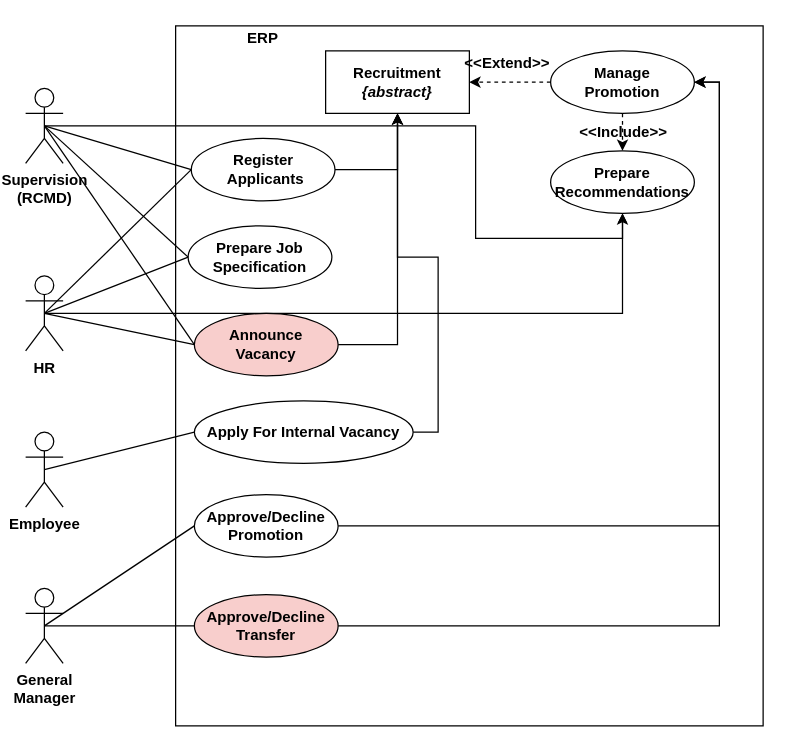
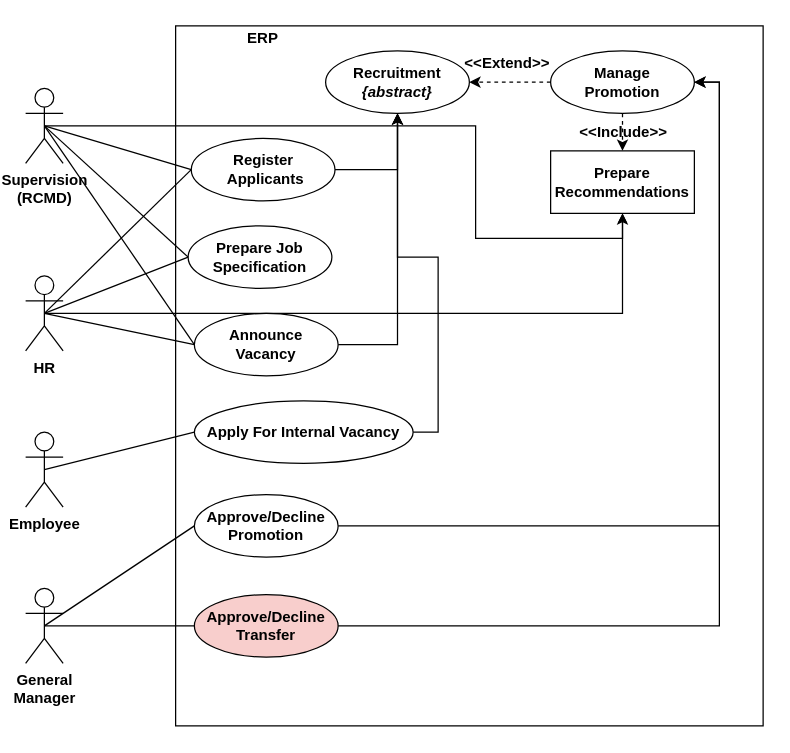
node "Recruitment {abstract}": shape rectangle -> ellipse
node "Prepare Recommendations": shape ellipse -> rectangle
node "Announce Vacancy": fillcolor #f8cecc -> #ffffff
